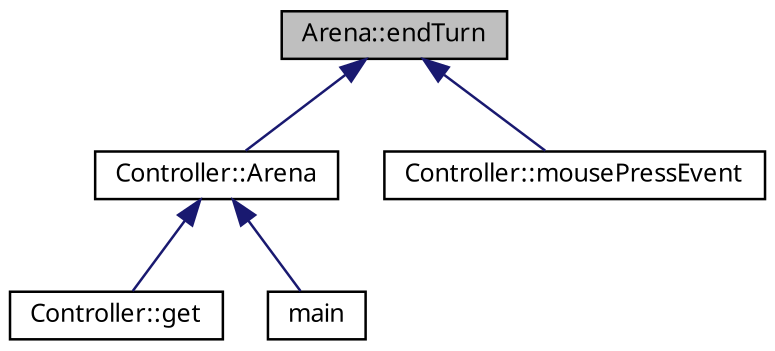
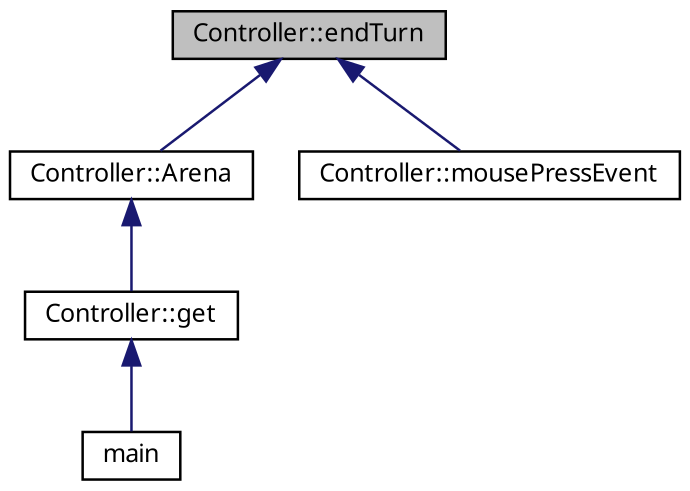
node "Arena::endTurn": label "Arena::endTurn" -> "Controller::endTurn"
edge "main" -> "Controller::Arena": now "main" -> "Controller::get"
